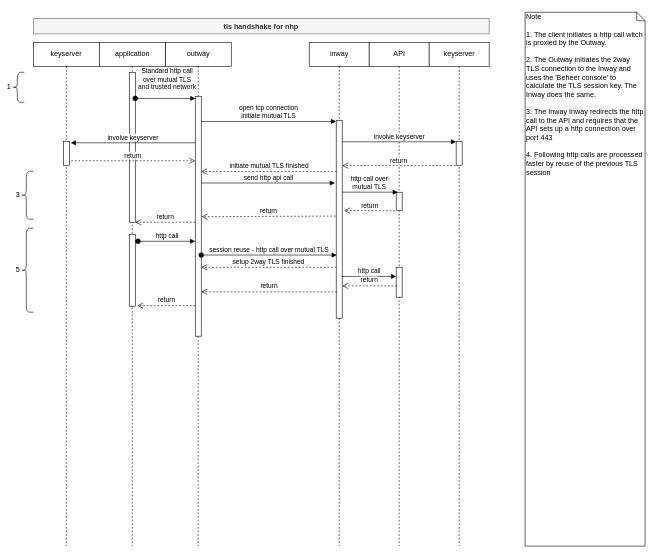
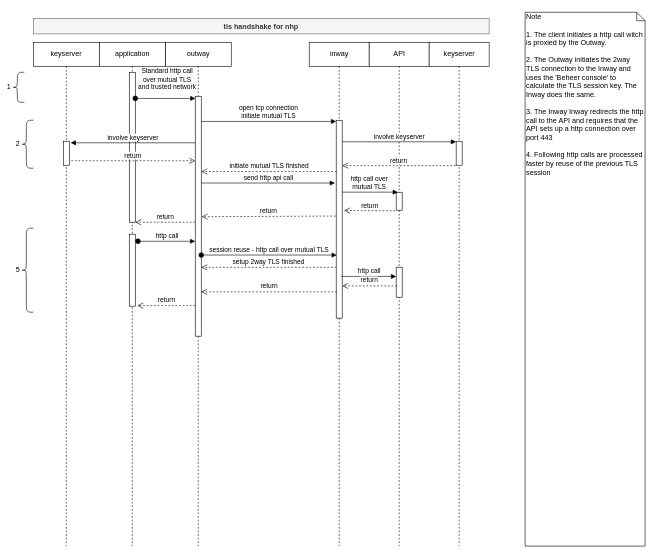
node "2": added
node "3": removed
